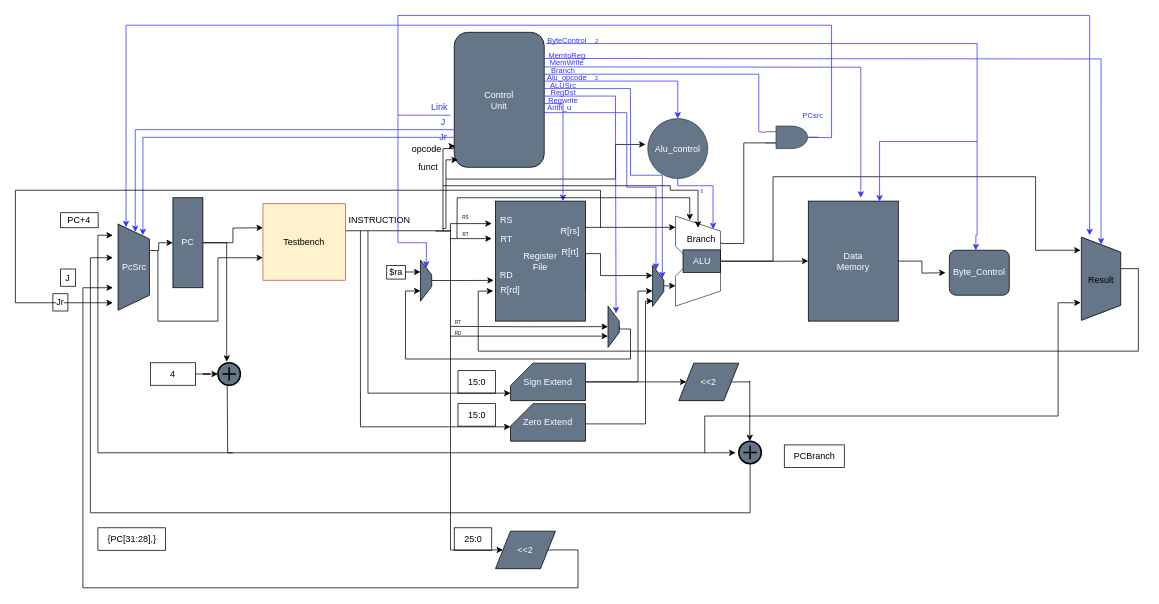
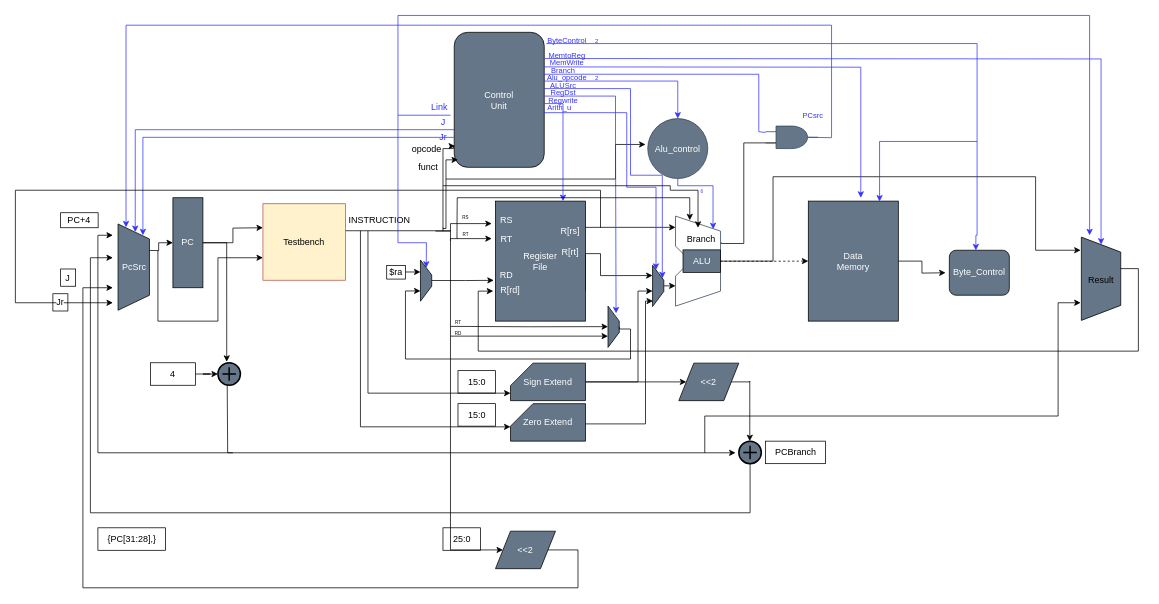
edge "ALU" -> "Data Memory": style solid -> dashed
node "PCBranch": moved (814, 456) -> (795, 452)
node "25:0": moved (473, 539) -> (462, 539)
